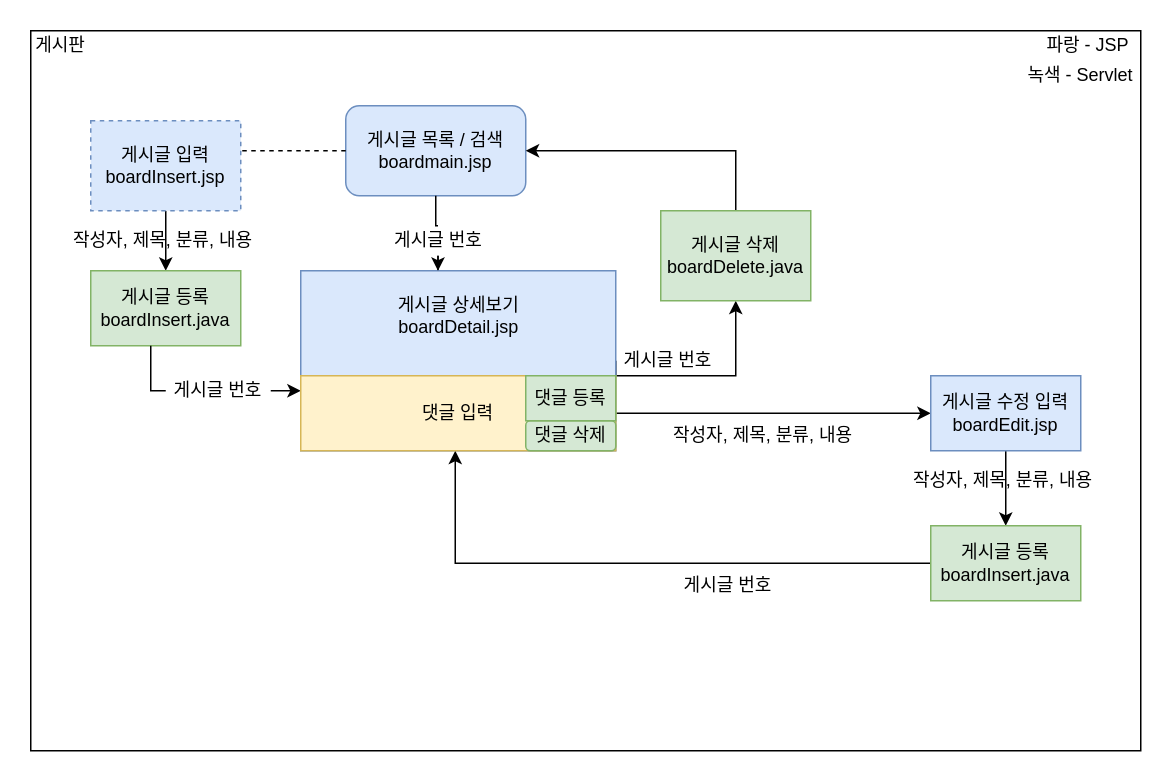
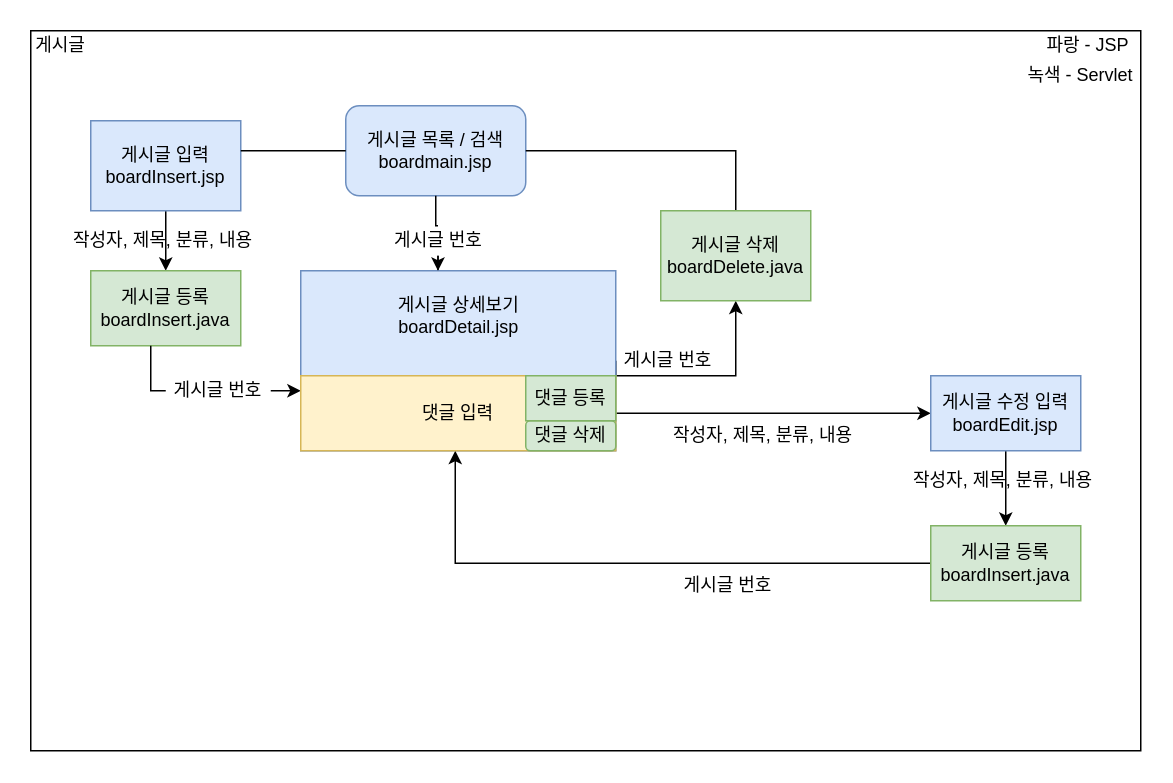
node "게시판": label "게시판" -> "게시글"
edge "게시글 목록 / 검색 boardmain.jsp" -- "게시글 입력 boardInsert.jsp": style dashed -> solid
edge "게시글 삭제 boardDelete.java" -> "게시글 목록 / 검색 boardmain.jsp": arrowhead classic -> none
node "게시글 입력 boardInsert.jsp": style dashed -> solid
